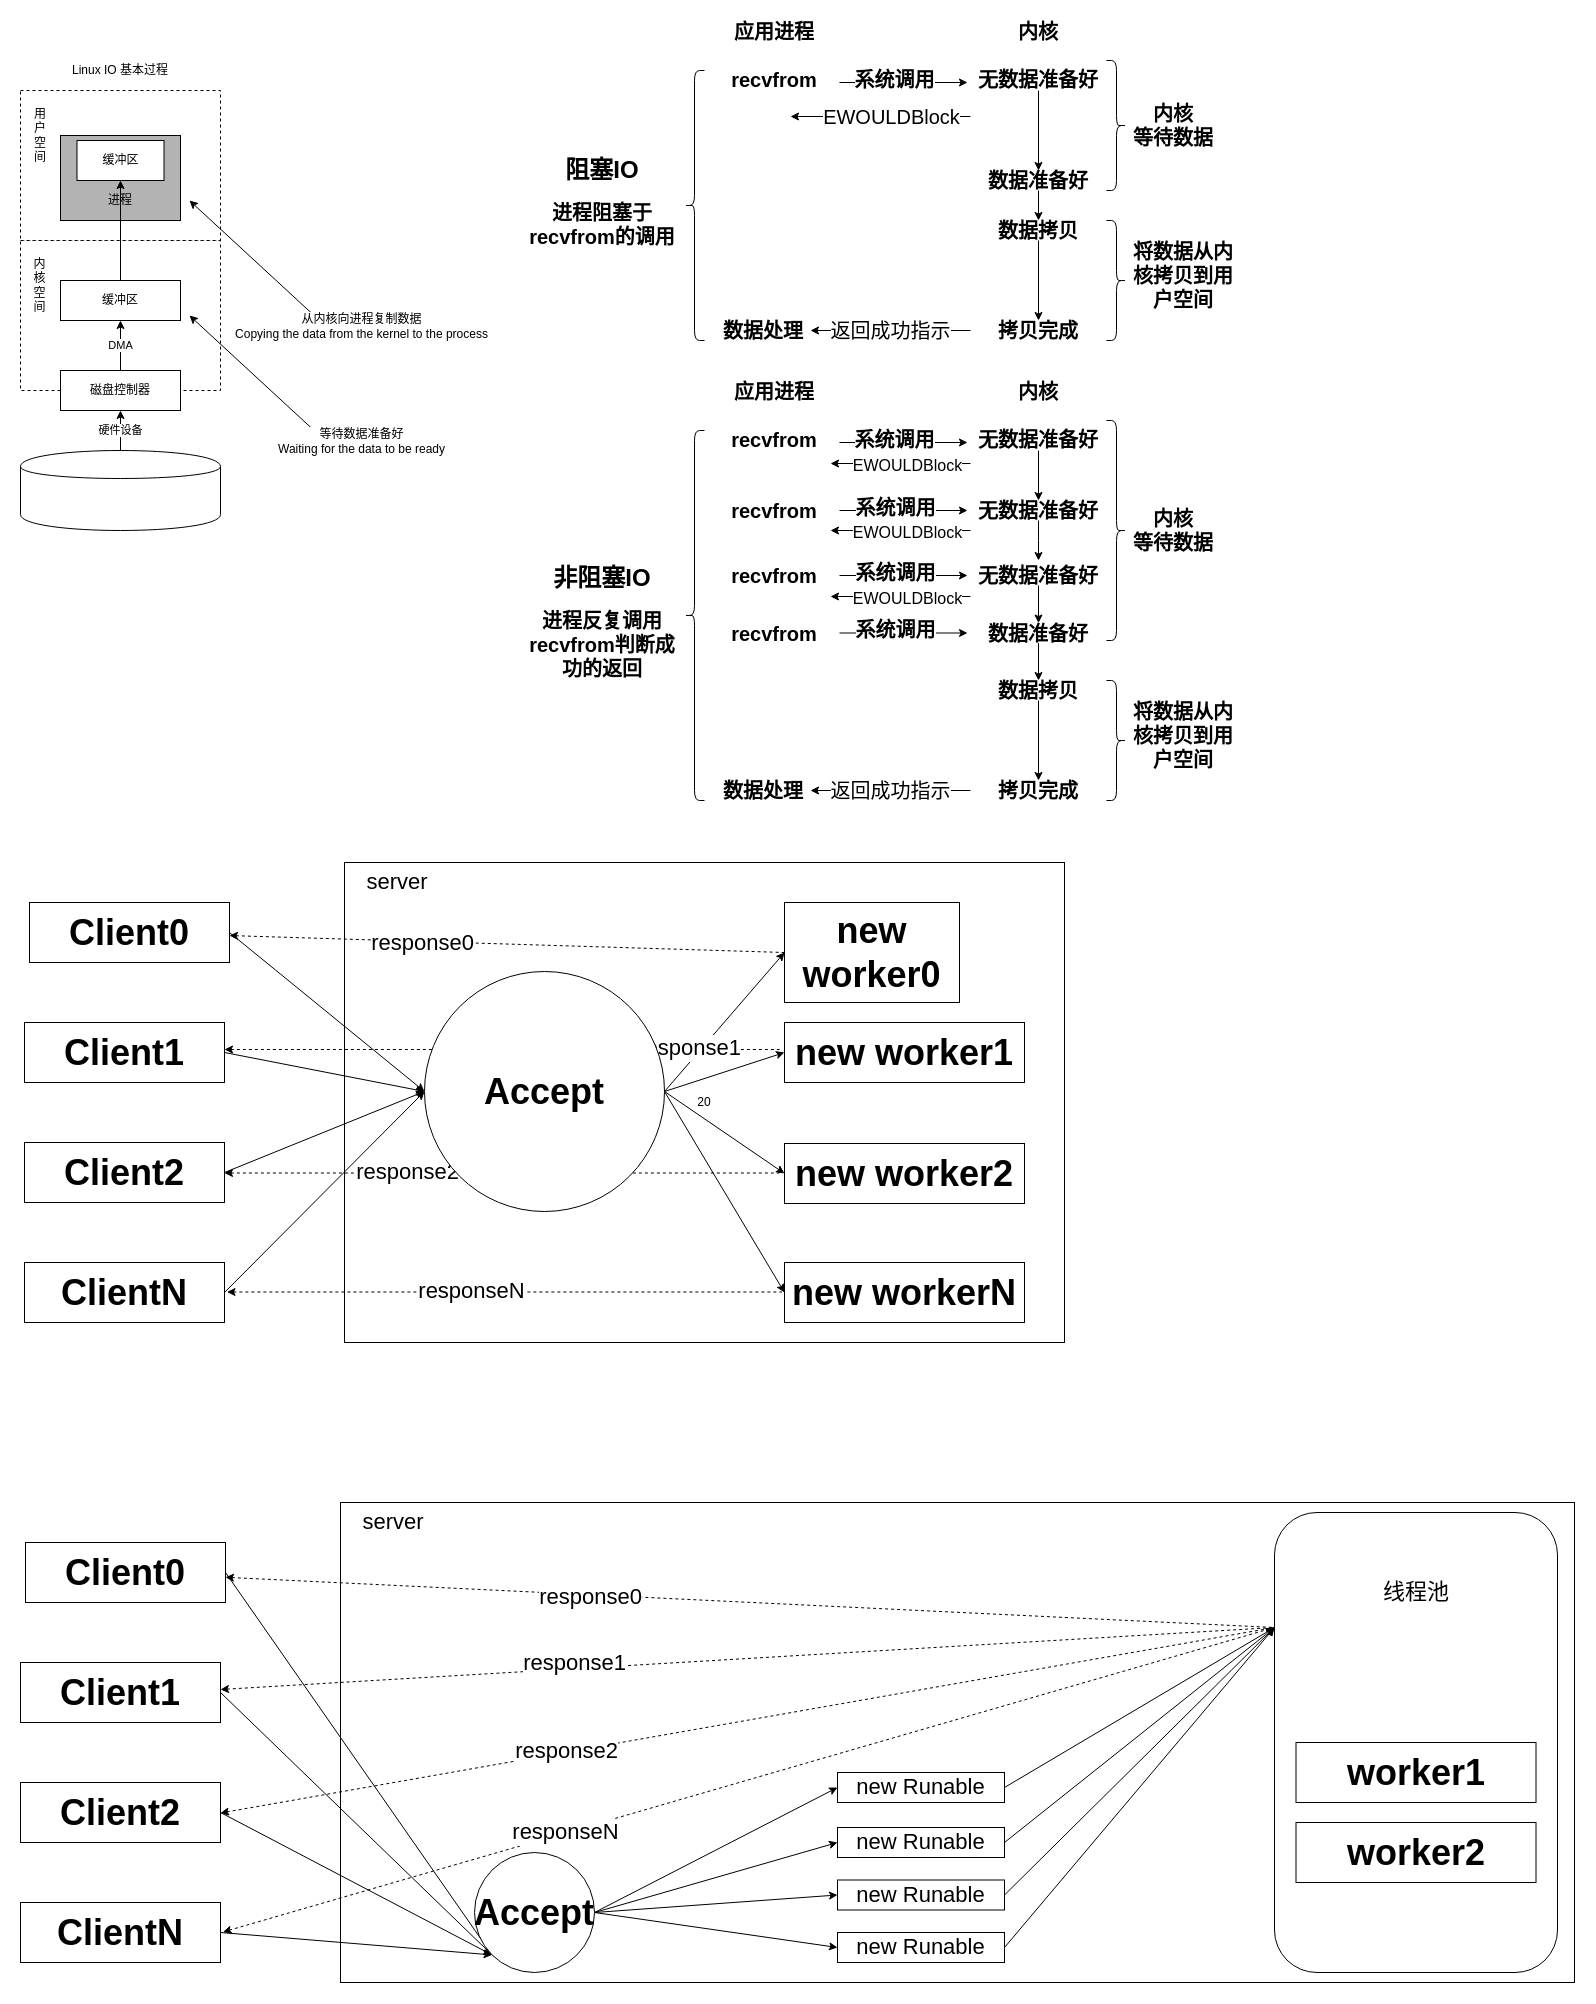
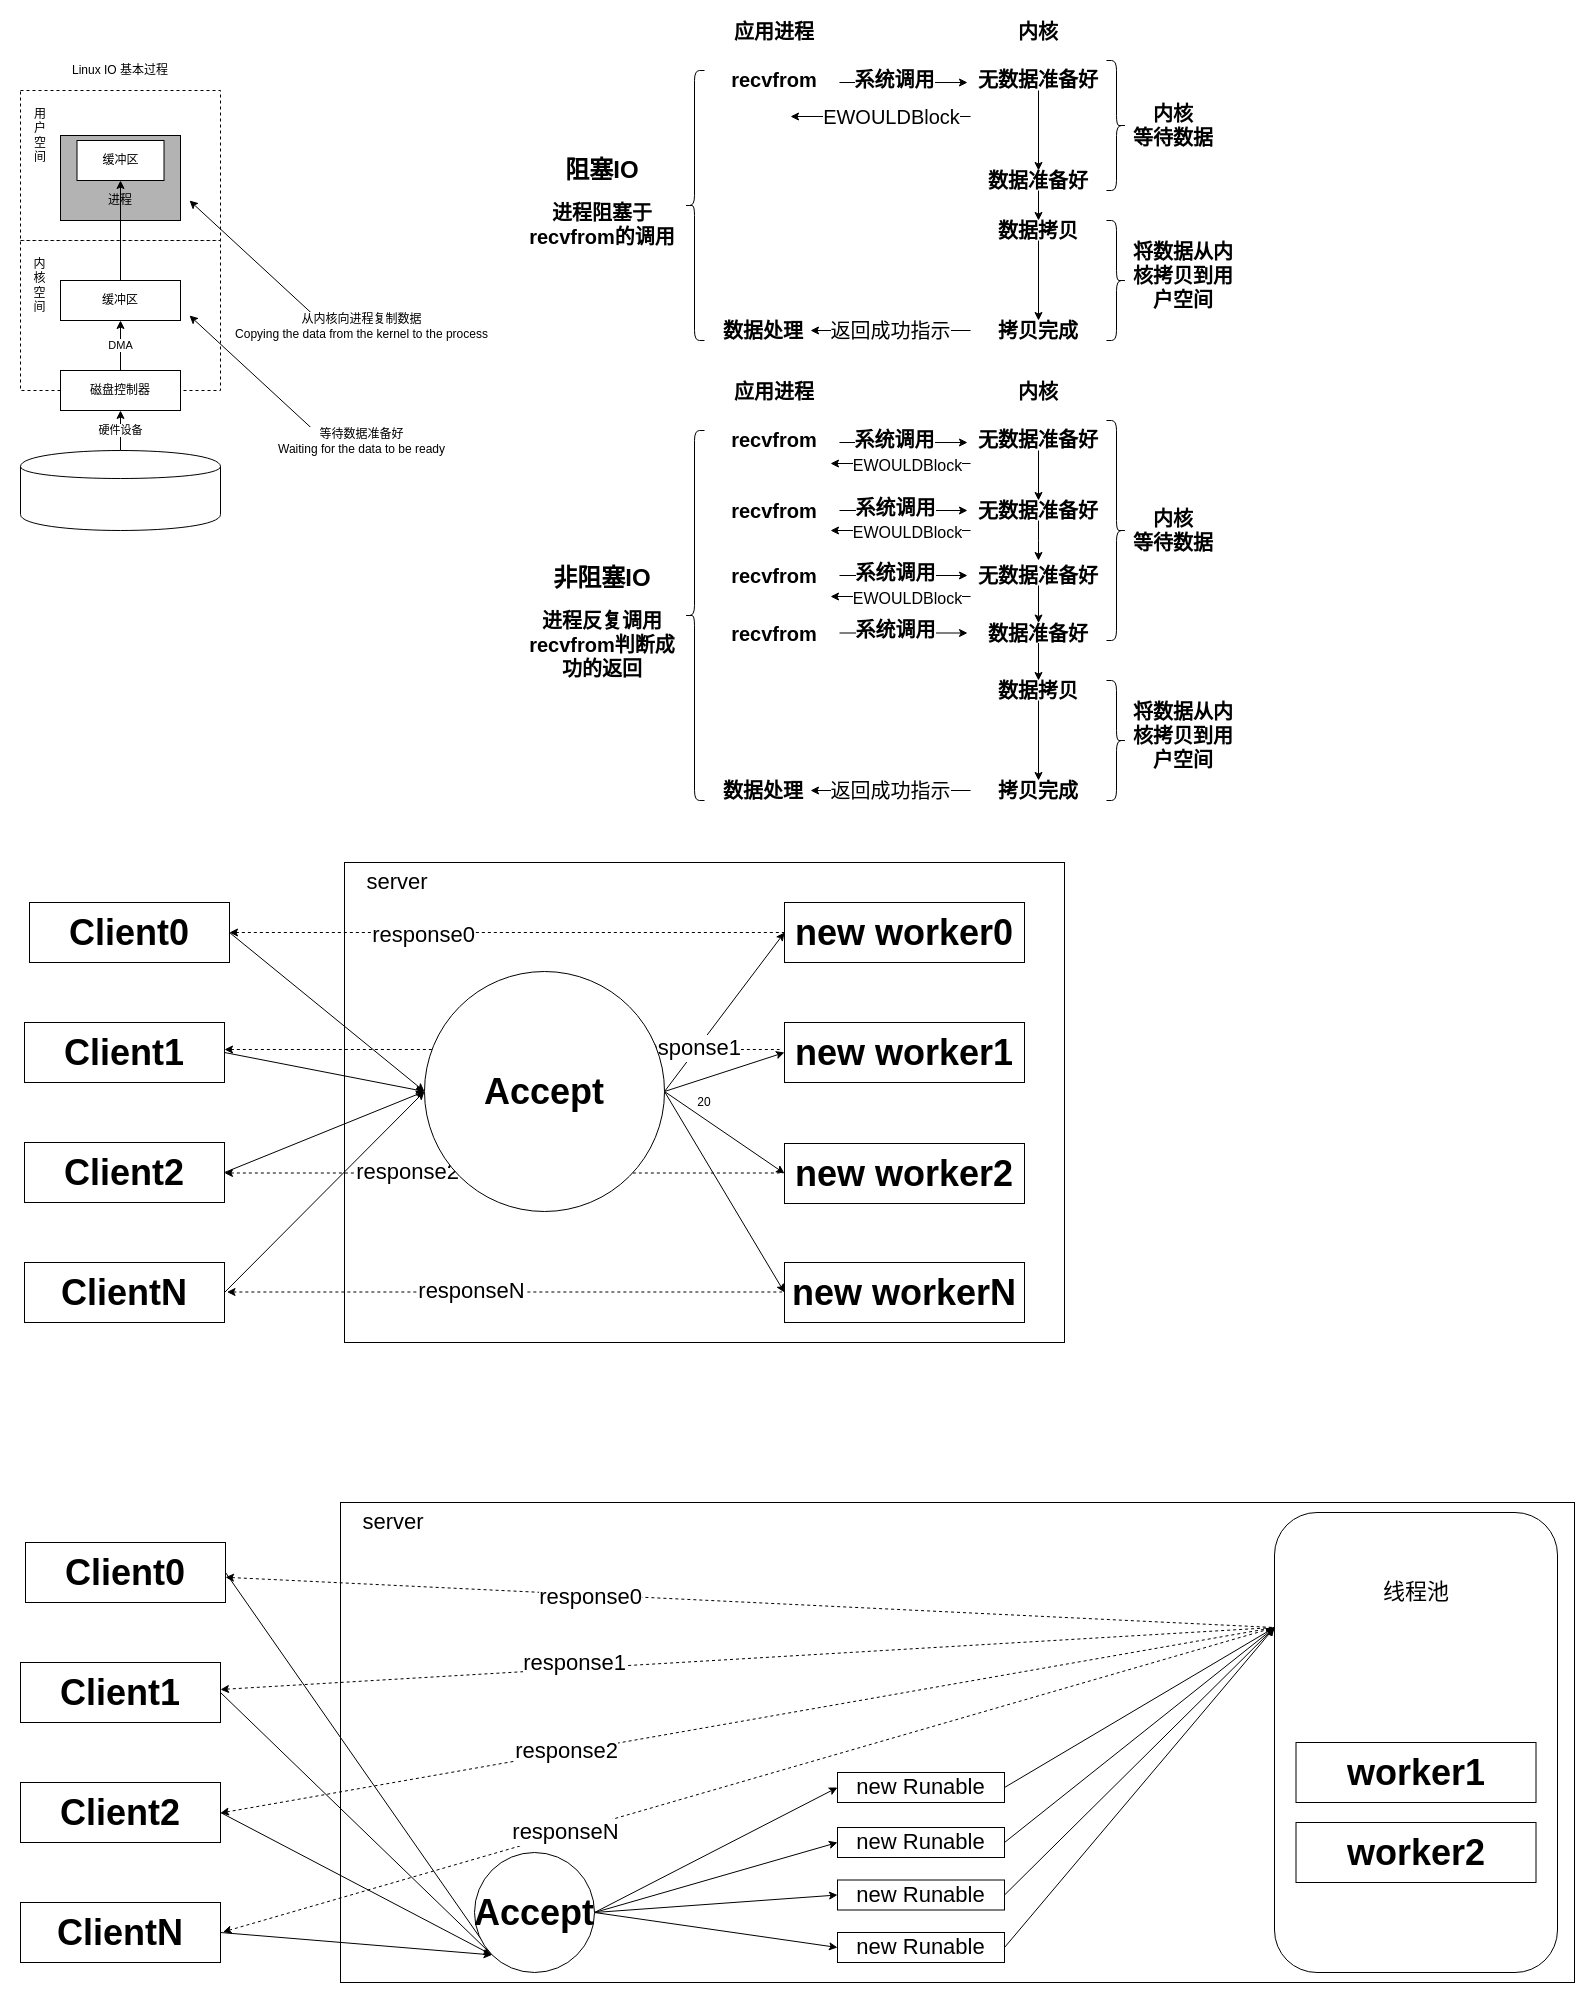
node "new worker0": size 175x100 -> 240x60
